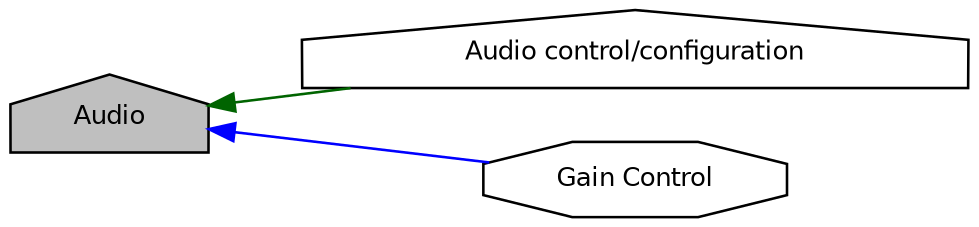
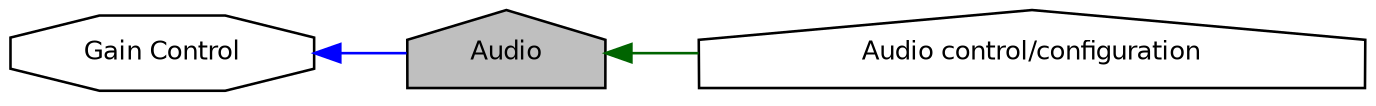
edge "Gain Control" -> "Audio": reversed
